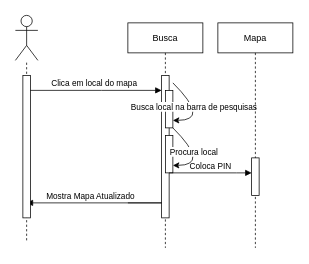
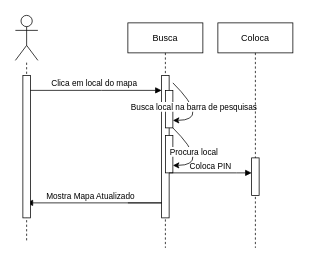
node "Mapa": label "Mapa" -> "Coloca"
